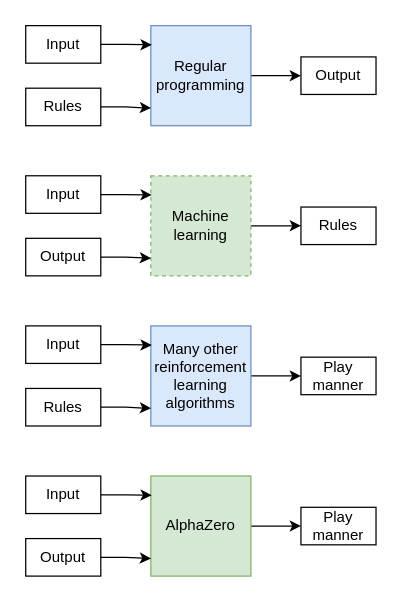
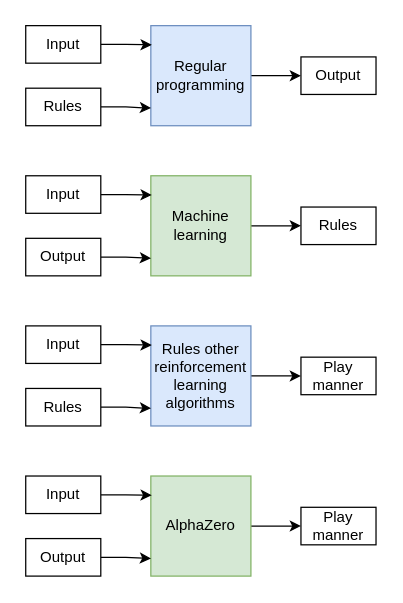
node "Machine learning": style dashed -> solid
node "Many other reinforcement learning algorithms": label "Many other reinforcement learning algorithms" -> "Rules other reinforcement learning algorithms"
